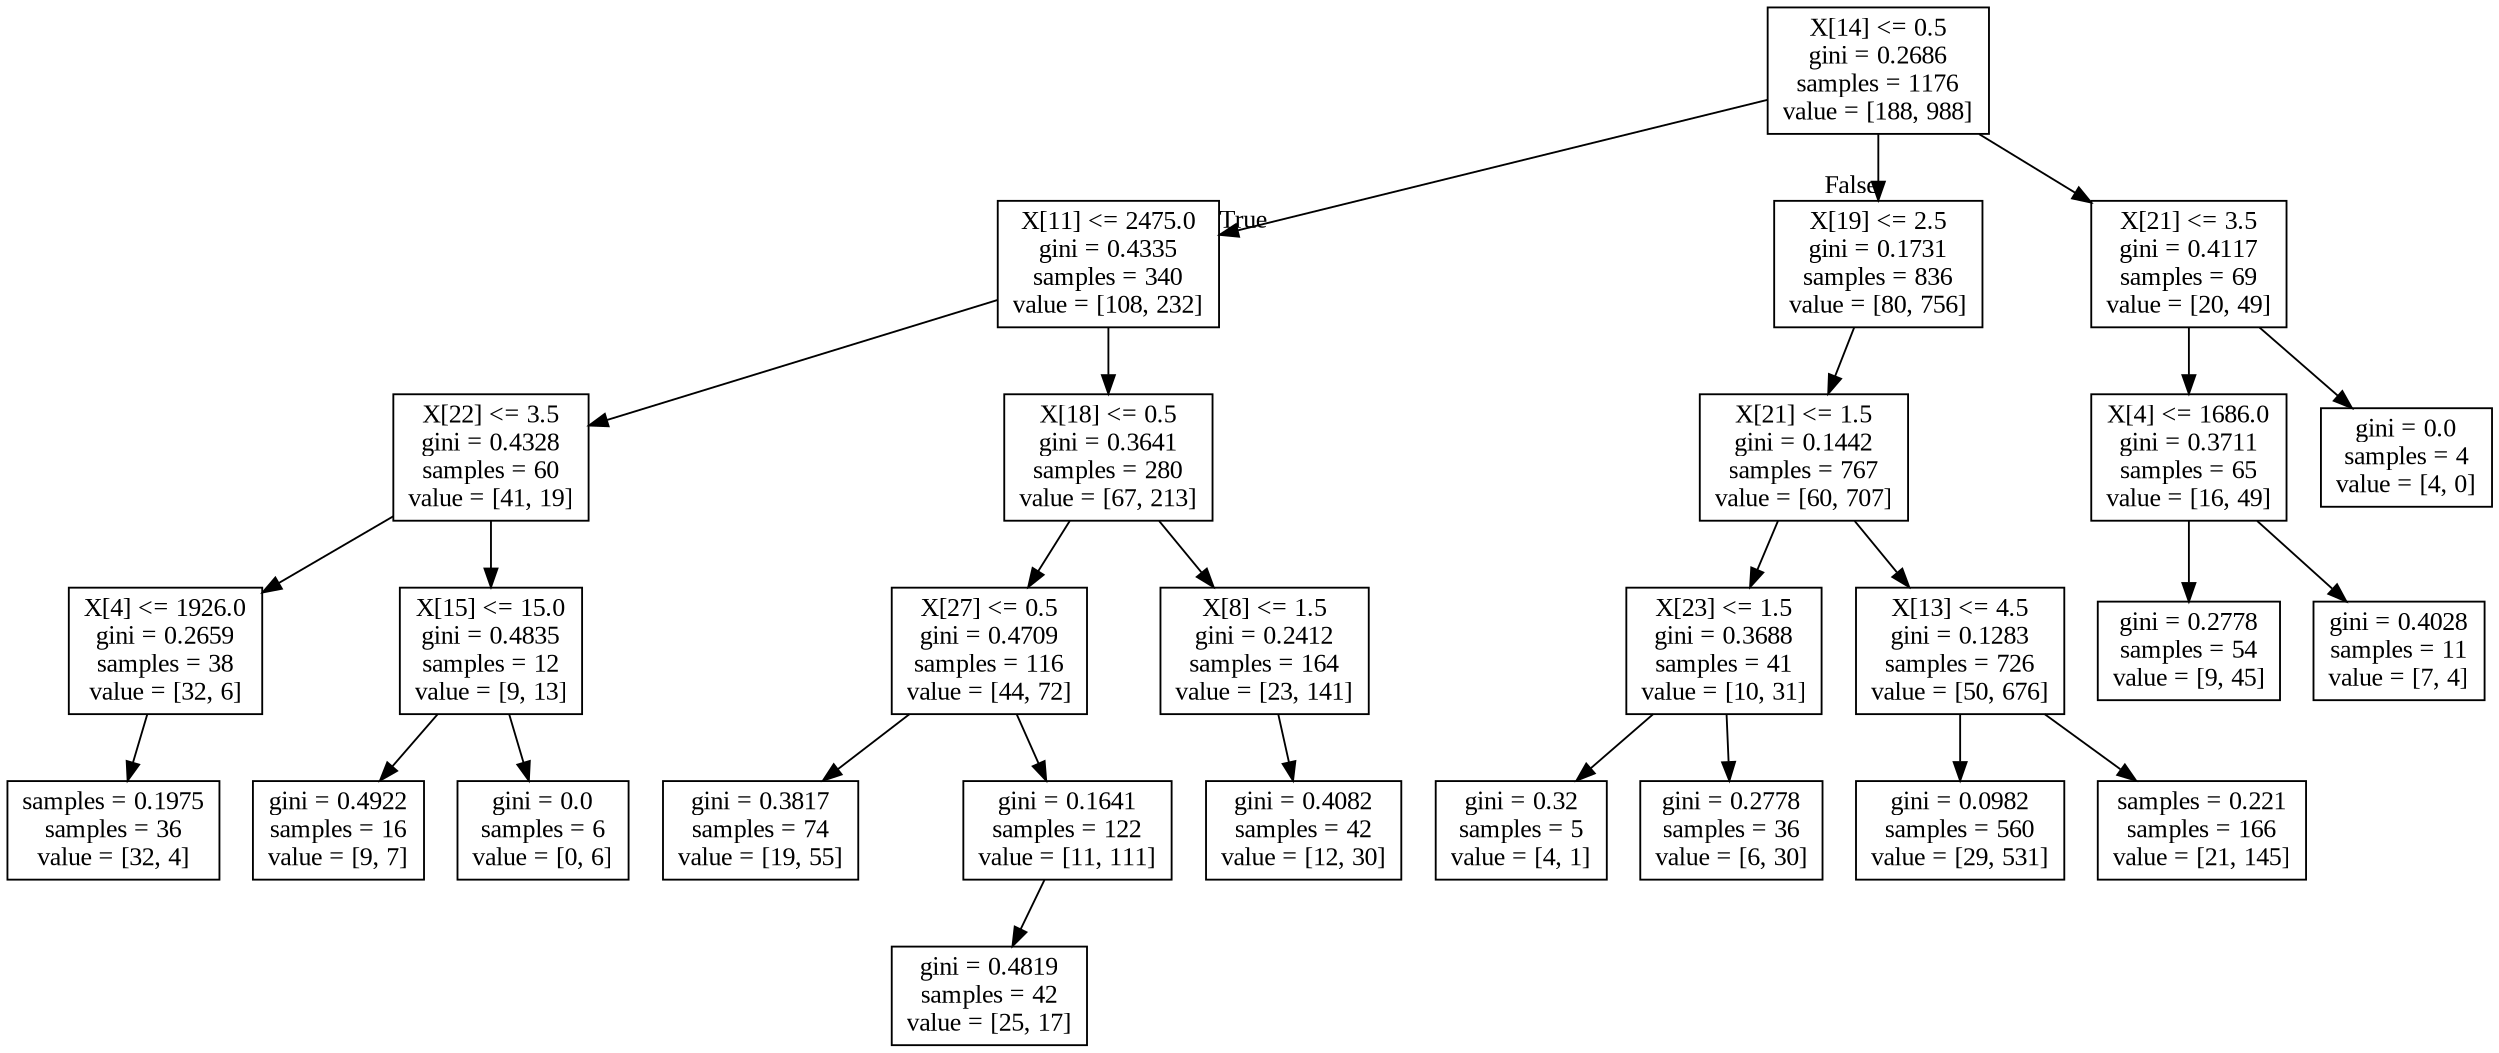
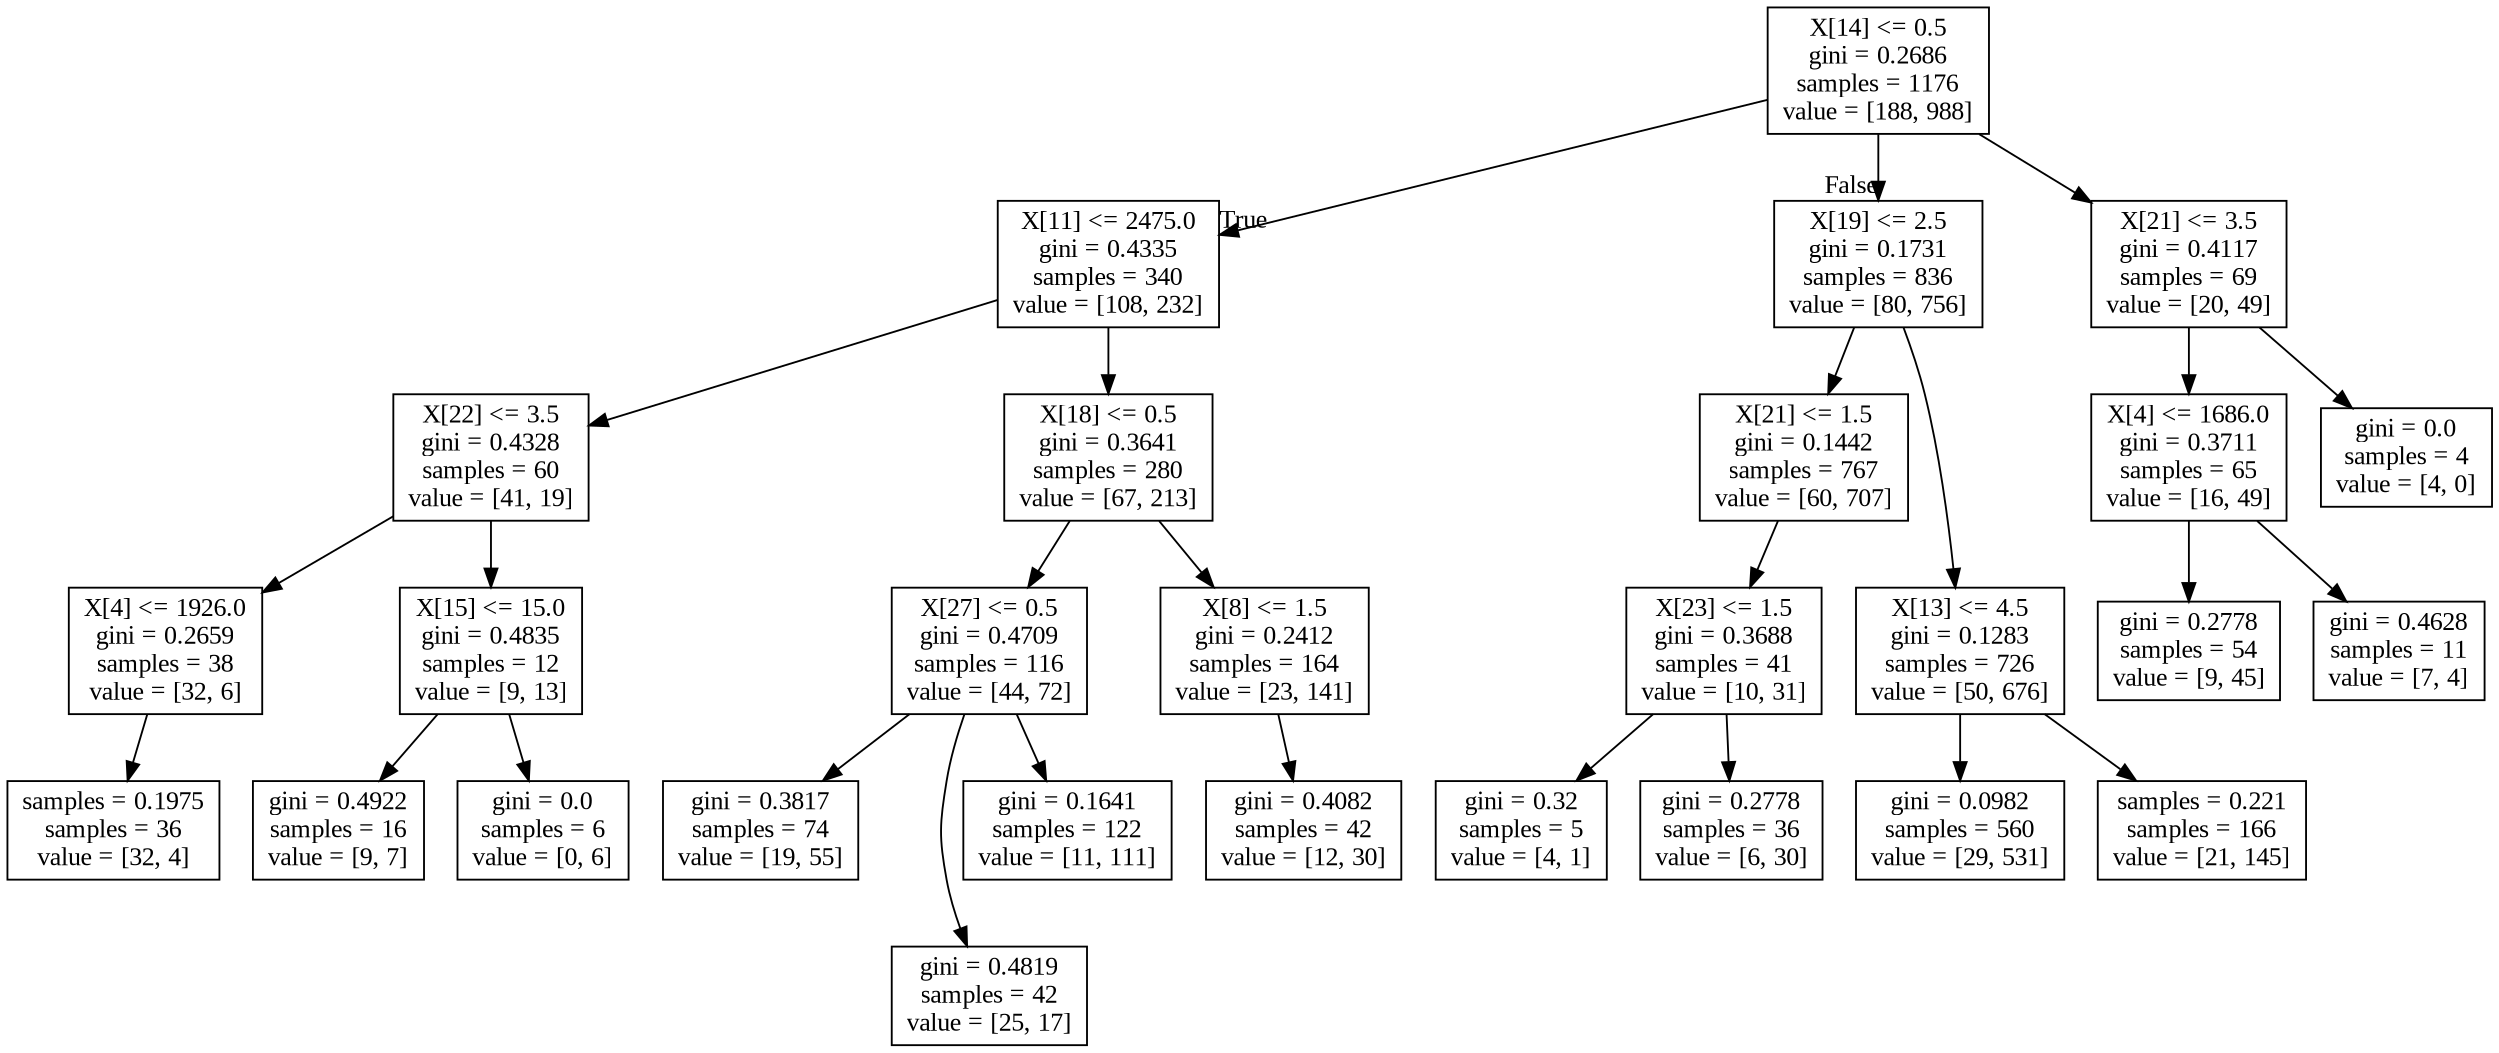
edge "X[21] <= 1.5 gini = 0.1442 samples = 767 value = [60, 707]" -> "X[13] <= 4.5 gini = 0.1283 samples = 726 value = [50, 676]": now "X[19] <= 2.5 gini = 0.1731 samples = 836 value = [80, 756]" -> "X[13] <= 4.5 gini = 0.1283 samples = 726 value = [50, 676]"
node "gini = 0.4028 samples = 11 value = [7, 4]": label "gini = 0.4028 samples = 11 value = [7, 4]" -> "gini = 0.4628 samples = 11 value = [7, 4]"
edge "gini = 0.1641 samples = 122 value = [11, 111]" -> "gini = 0.4819 samples = 42 value = [25, 17]": now "X[27] <= 0.5 gini = 0.4709 samples = 116 value = [44, 72]" -> "gini = 0.4819 samples = 42 value = [25, 17]"
